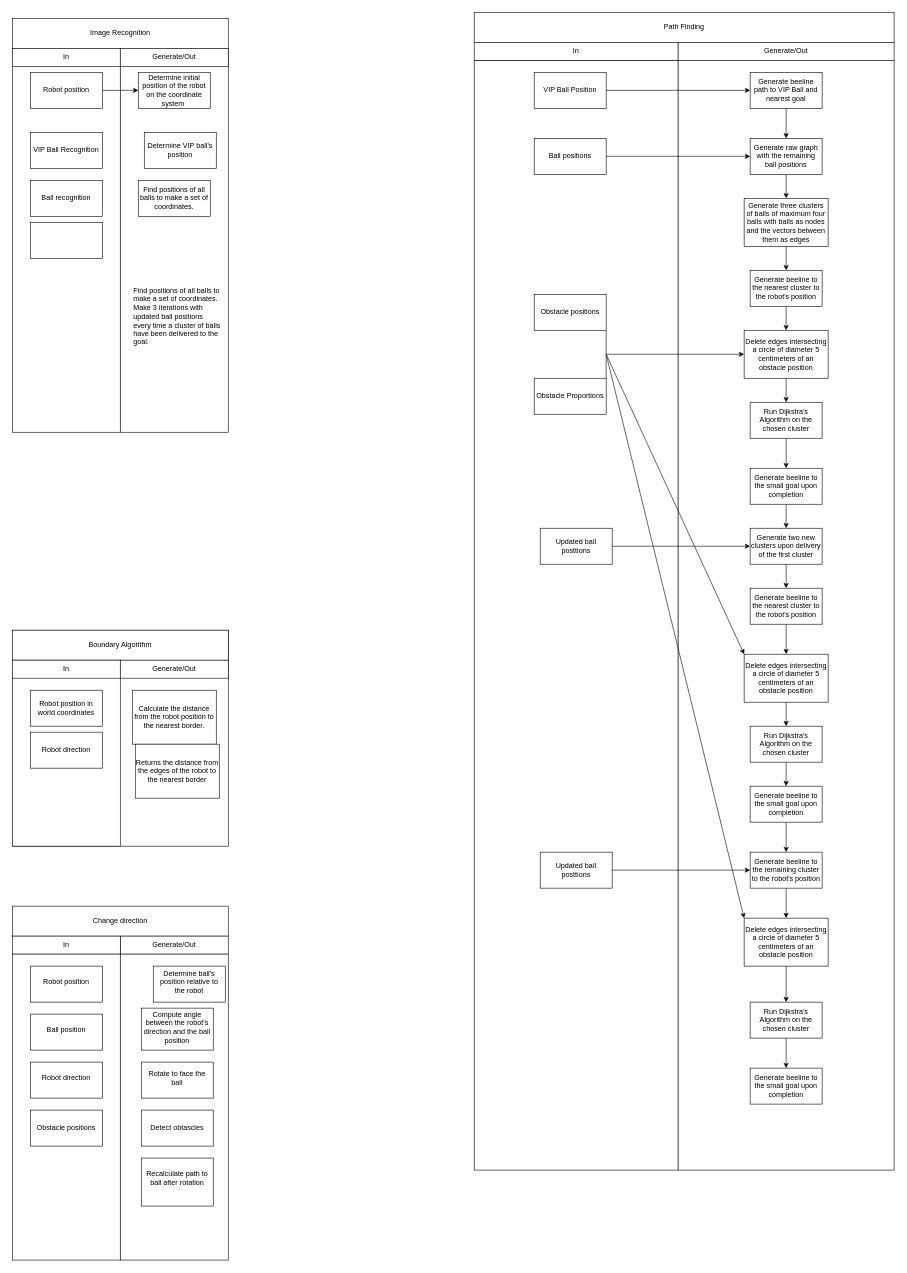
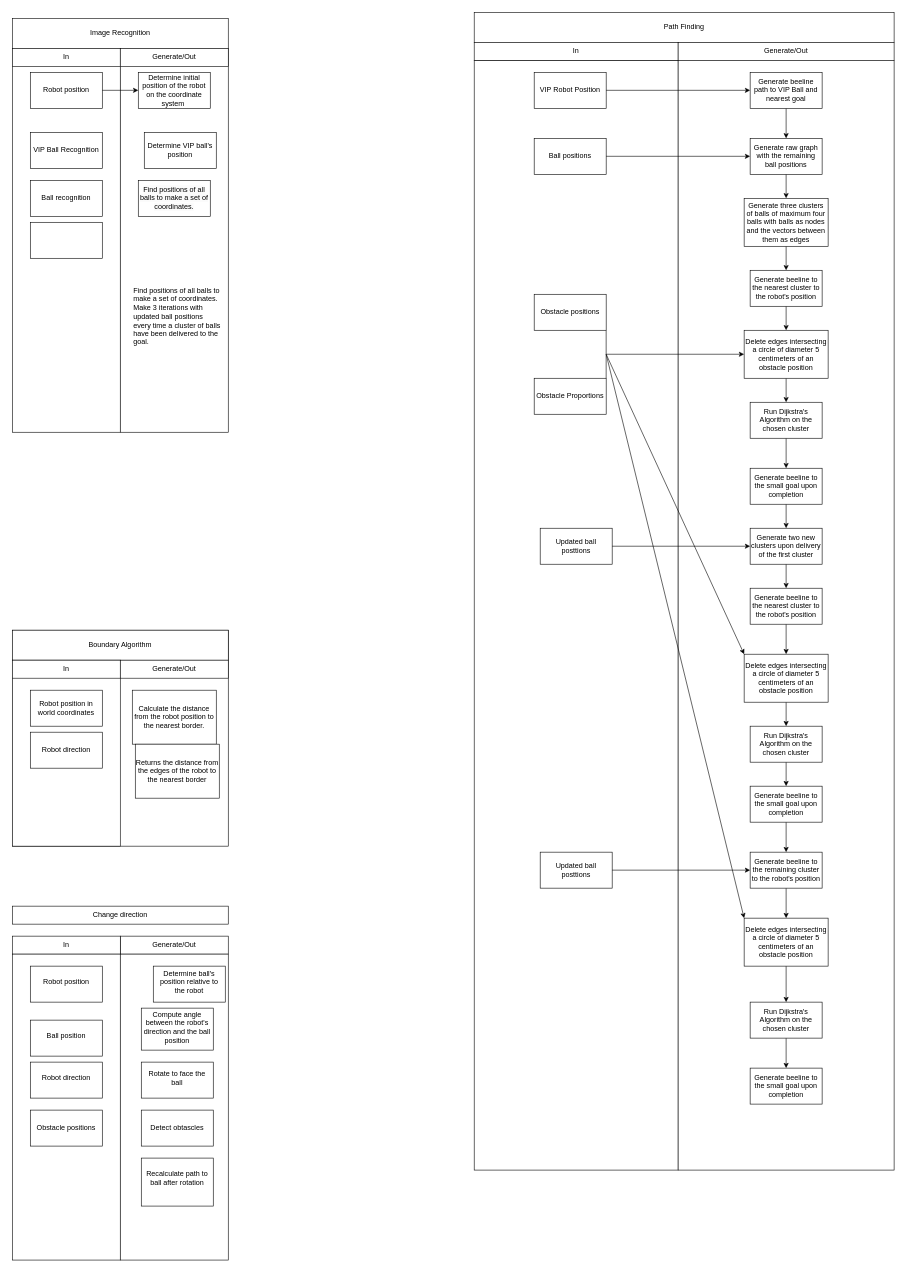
node "VIP Ball Position": label "VIP Ball Position" -> "VIP Robot Position"
node "Change direction": size 216x30 -> 216x18
node "Ball position": moved (66, 1032) -> (66, 1038)
